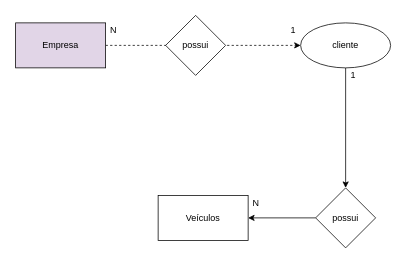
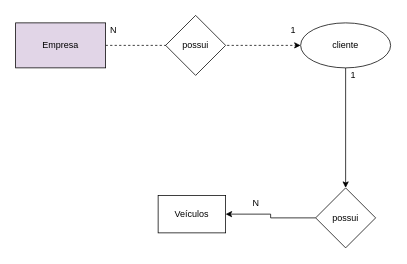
node "Veículos": size 90x45 -> 68x38
